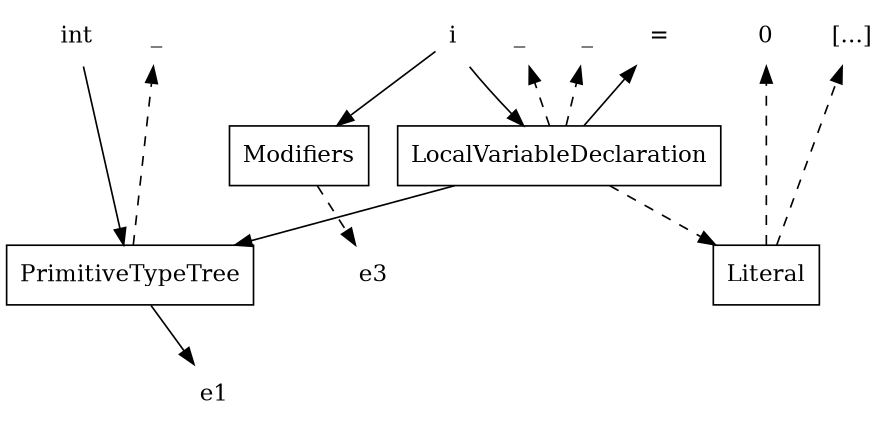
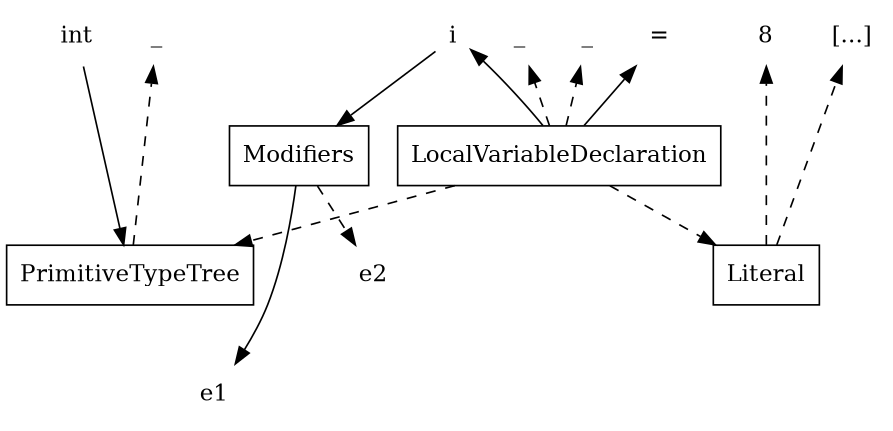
node "0": label "0" -> "8"
edge "i" -> "LocalVariableDeclaration": reversed
edge "LocalVariableDeclaration" -> "PrimitiveTypeTree": style solid -> dashed
node "e3": label "e3" -> "e2"
edge "PrimitiveTypeTree" -> "e1": now "Modifiers" -> "e1"
